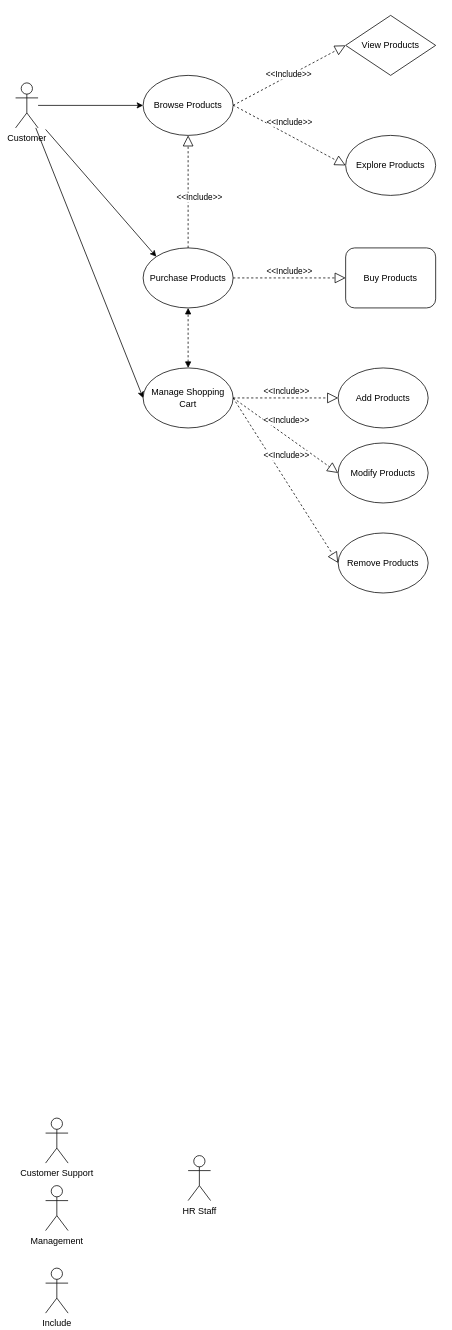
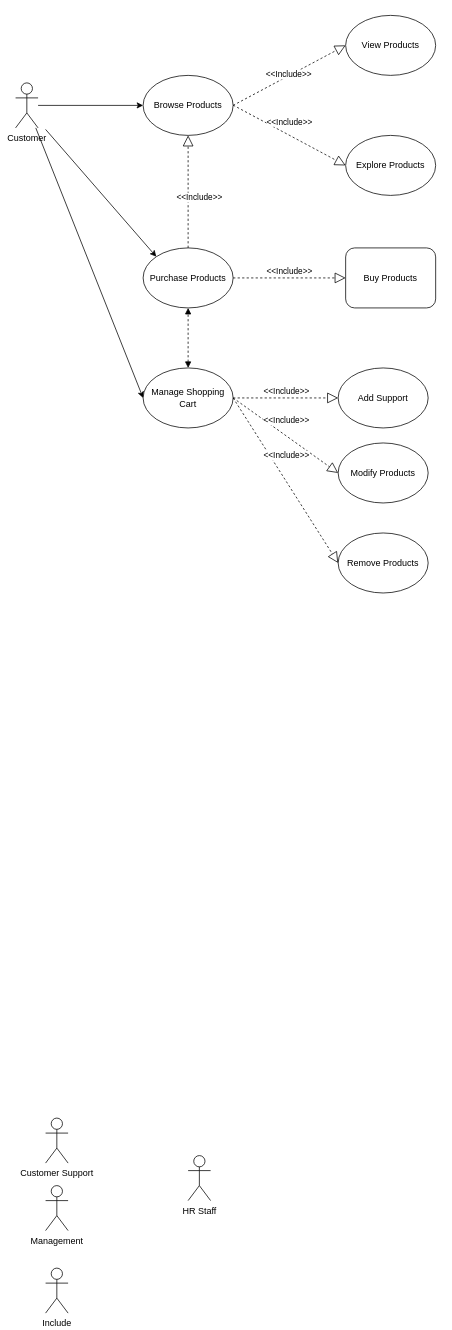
node "View Products": shape diamond -> ellipse
node "Add Products": label "Add Products" -> "Add Support"
